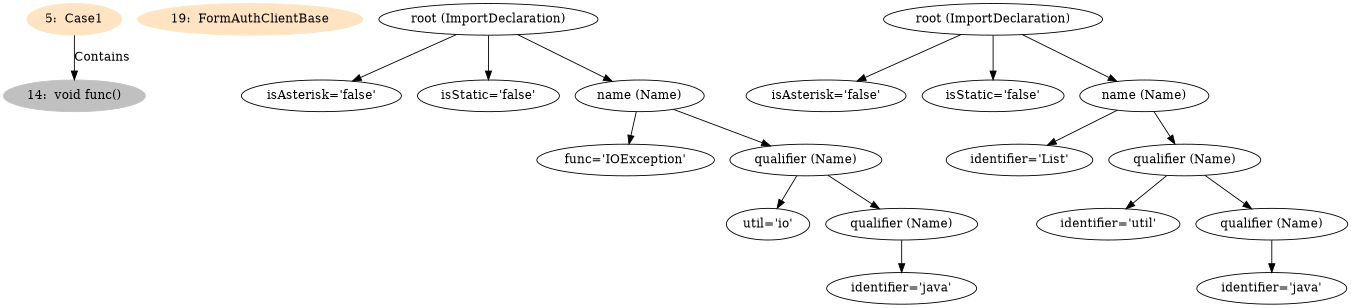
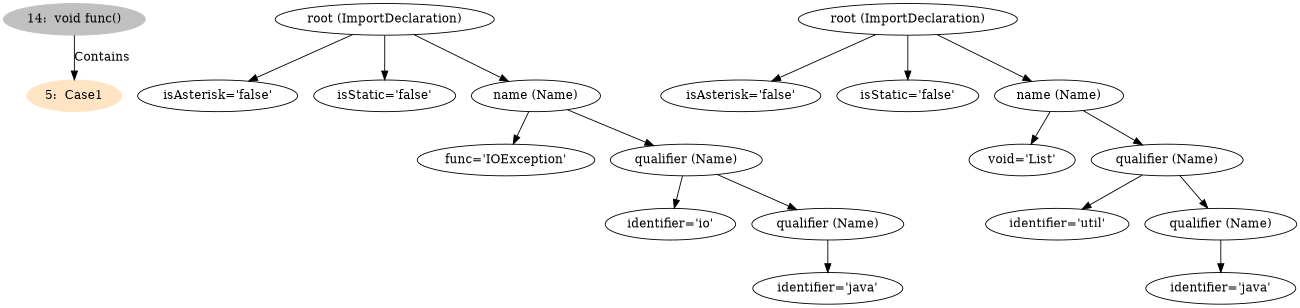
node "19:  FormAuthClientBase": removed
edge "5:  Case1" -> "14:  void func()": reversed
node "identifier='List'": label "identifier='List'" -> "void='List'"
node "util='io'": label "util='io'" -> "identifier='io'"
